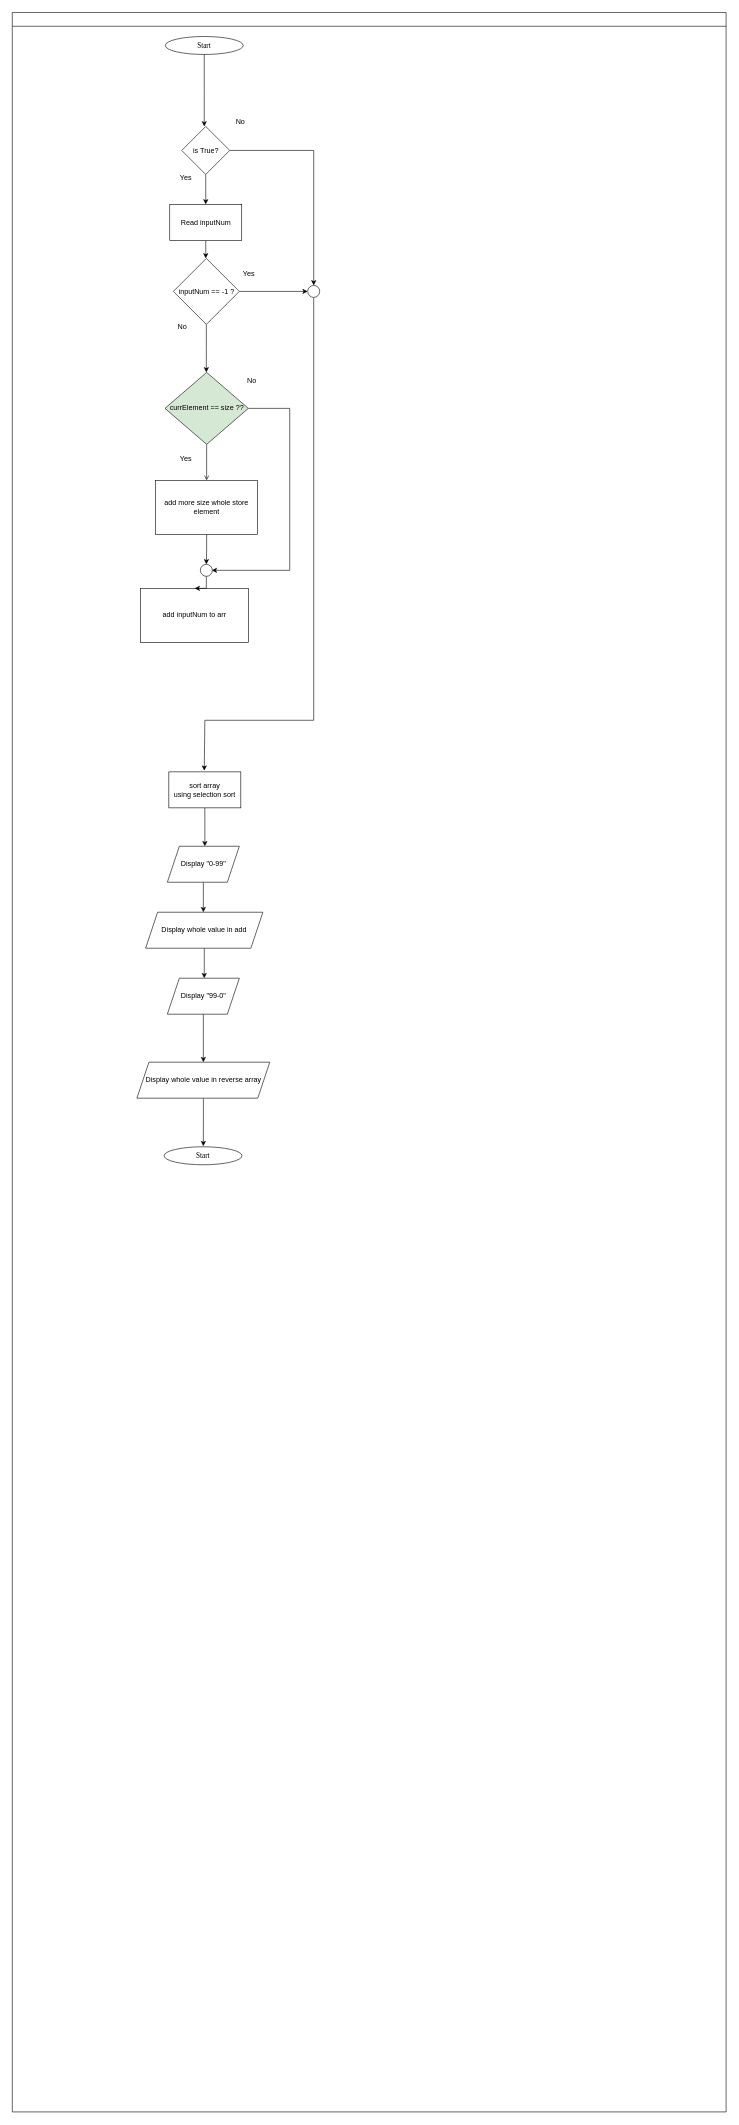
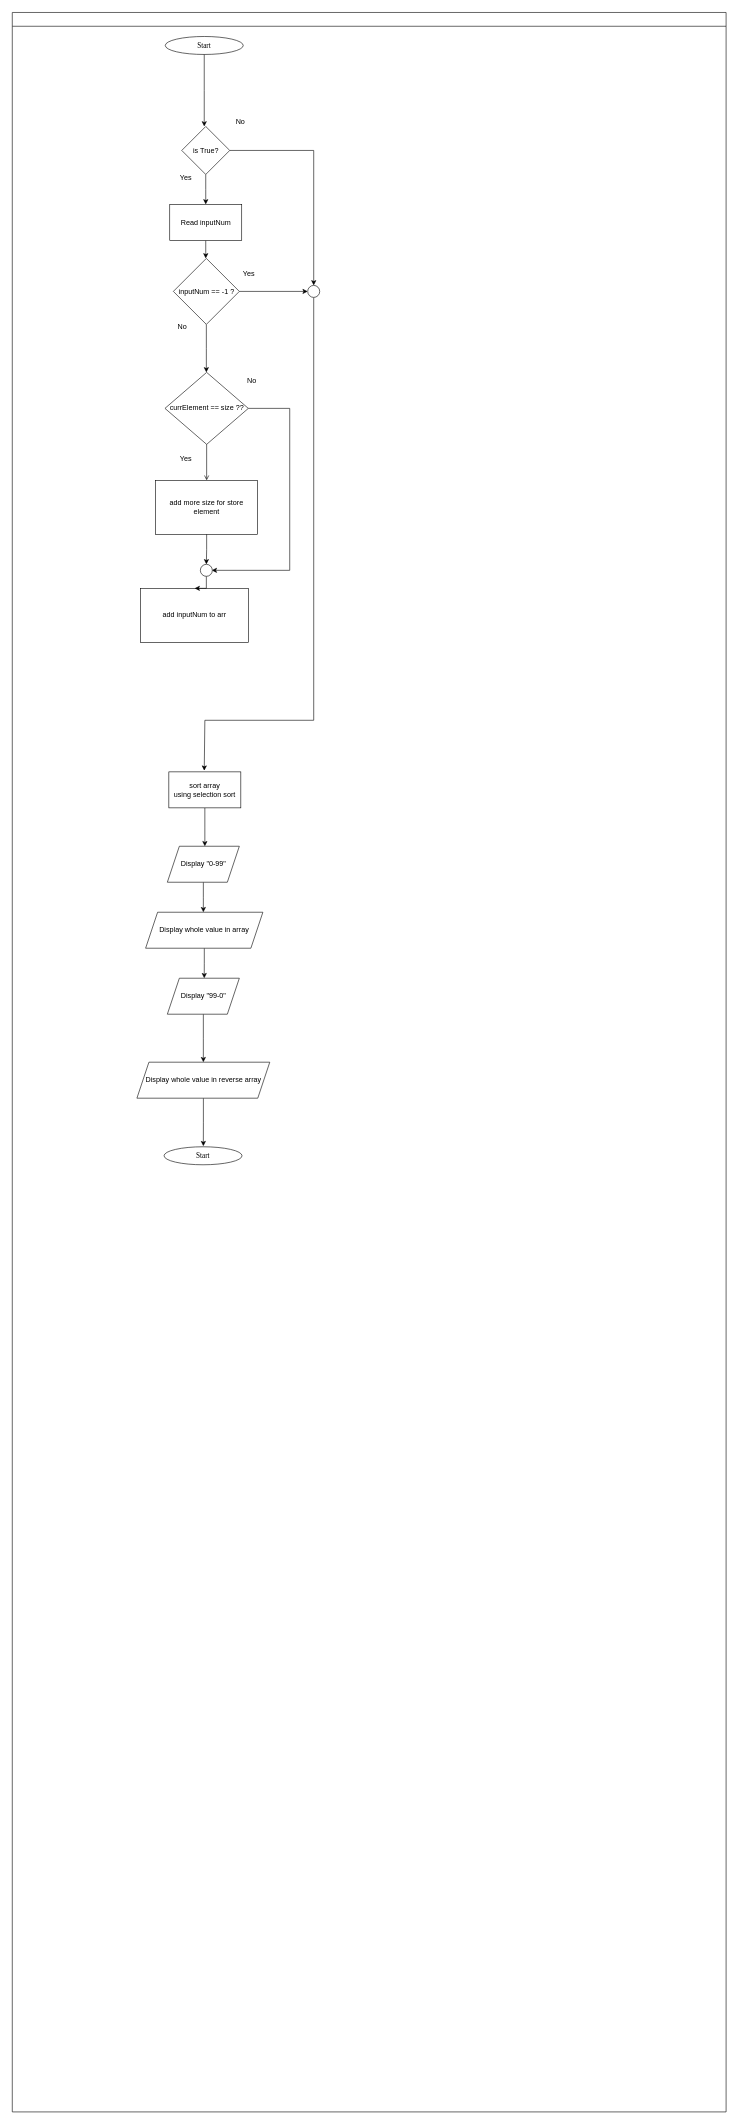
node "currElement == size ??": fillcolor #d5e8d4 -> #ffffff
node "add more size whole store element": label "add more size whole store element" -> "add more size for store element"
node "Display whole value in add": label "Display whole value in add" -> "Display whole value in array"
